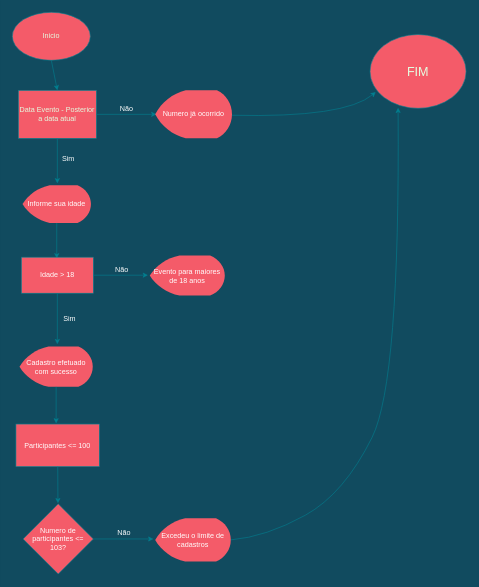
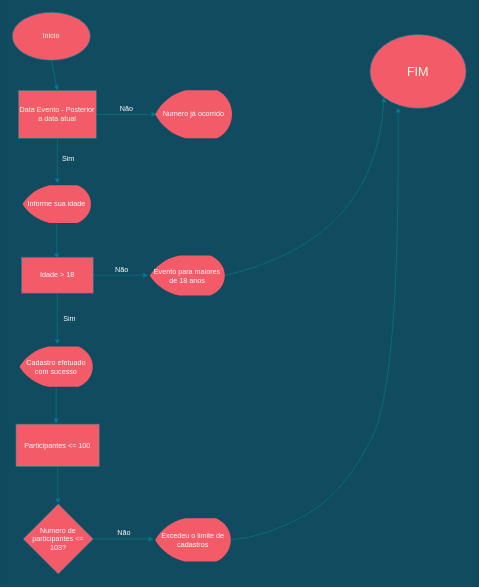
edge "Numero já ocorrido" -> "FIM": removed
edge "Evento para maiores de 18 anos" -> "FIM": added
